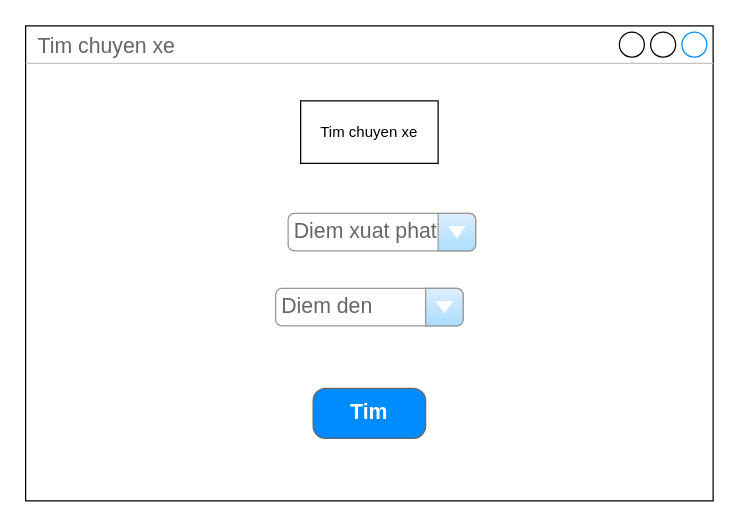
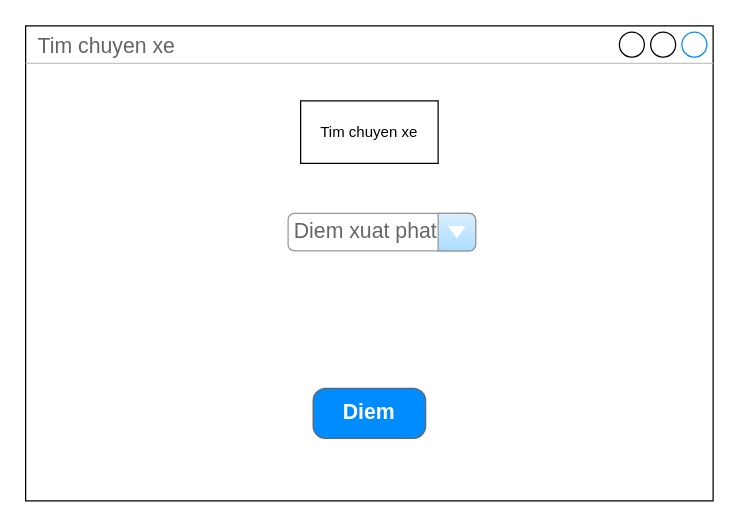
node "Diem den": removed
node "Tim": label "Tim" -> "Diem"
